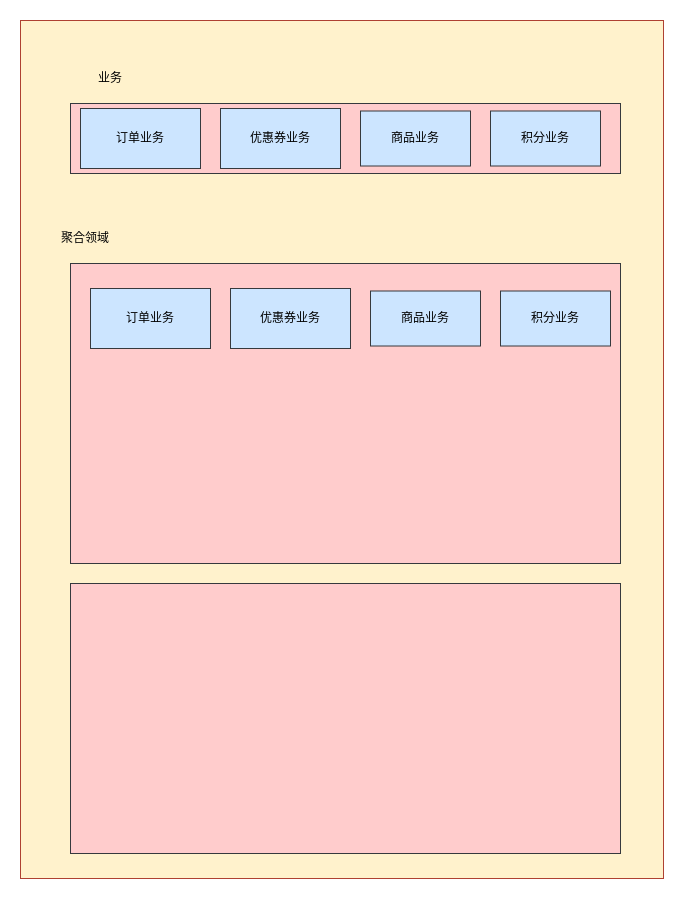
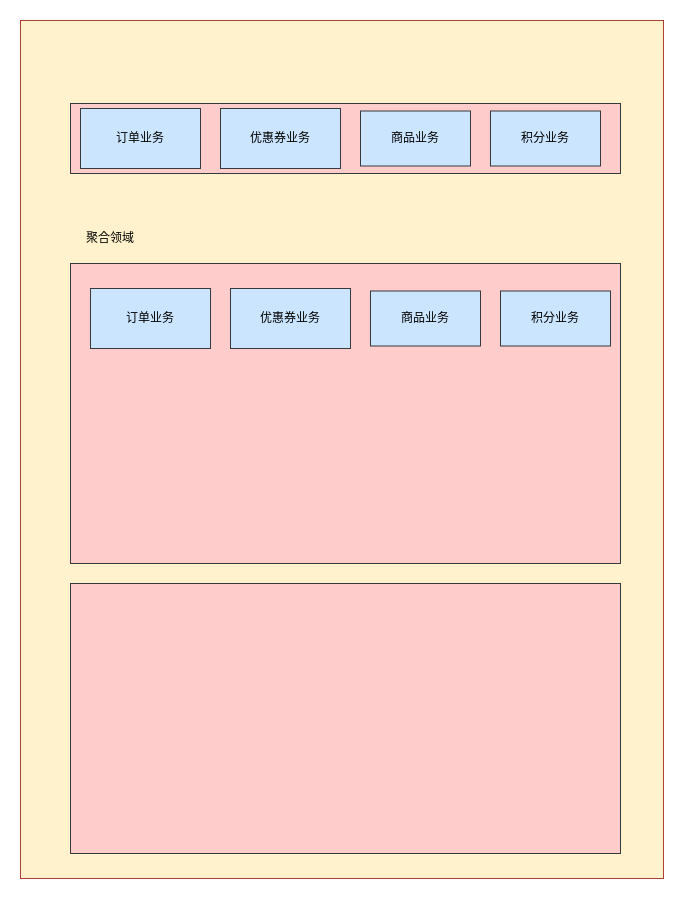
node "业务": removed
node "聚合领域": moved (86, 239) -> (111, 239)
